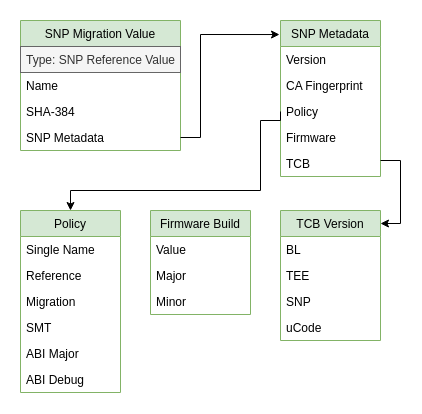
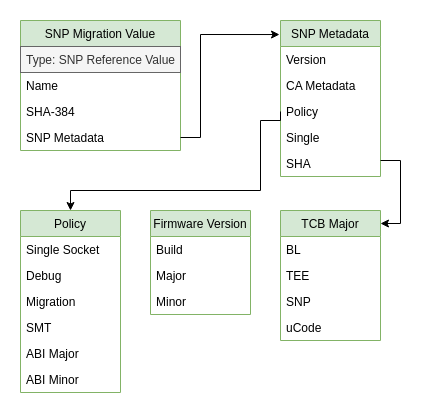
node "CA Fingerprint": label "CA Fingerprint" -> "CA Metadata"
node "Firmware": label "Firmware" -> "Single"
node "TCB": label "TCB" -> "SHA"
node "Firmware Build": label "Firmware Build" -> "Firmware Version"
node "TCB Version": label "TCB Version" -> "TCB Major"
node "Single Name": label "Single Name" -> "Single Socket"
node "Value": label "Value" -> "Build"
node "Reference": label "Reference" -> "Debug"
node "ABI Debug": label "ABI Debug" -> "ABI Minor"
